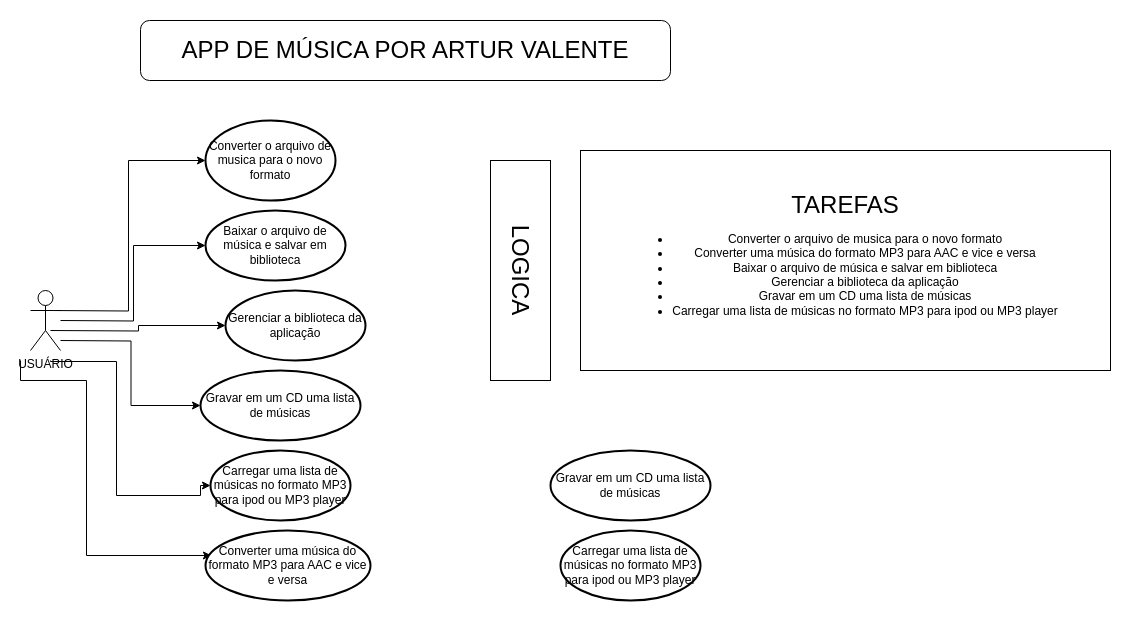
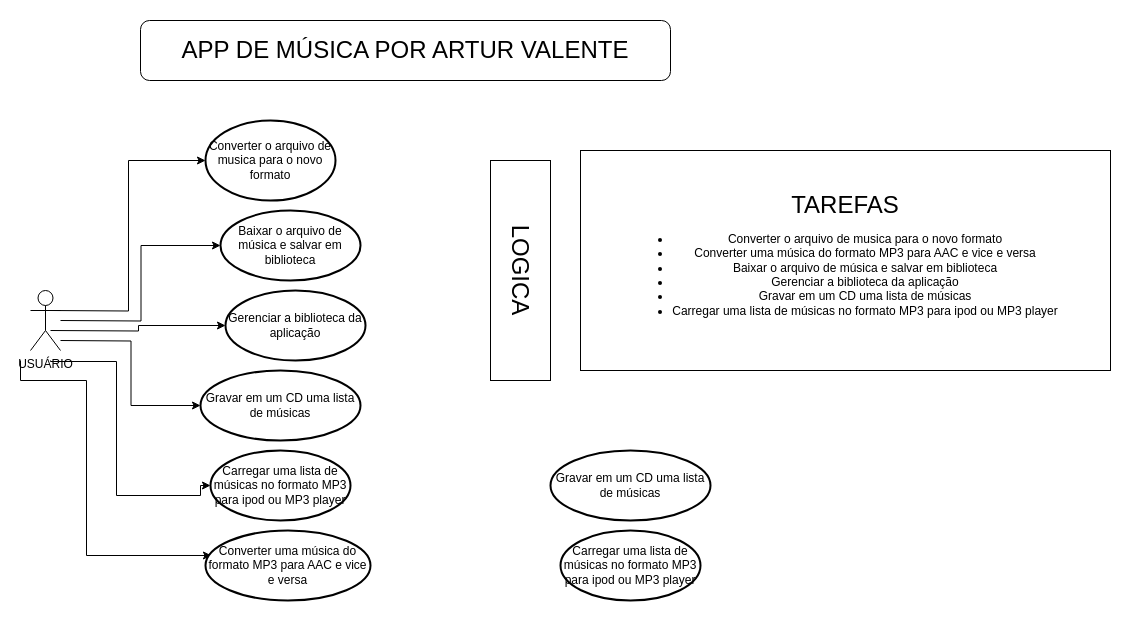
node "Baixar o arquivo de música e salvar em biblioteca": moved (276, 246) -> (291, 246)
